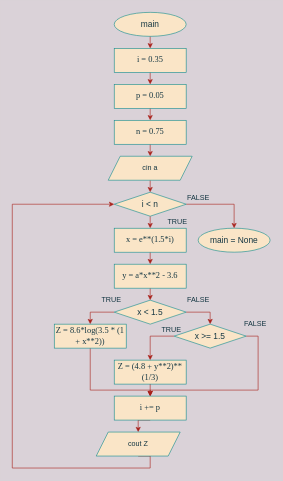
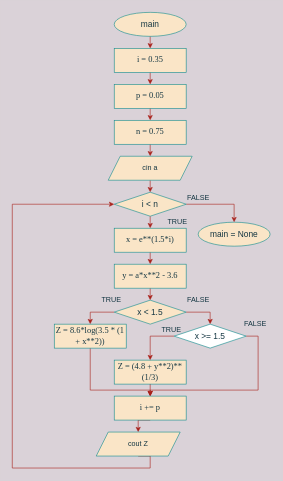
node "main = None": moved (234, 240) -> (234, 234)
node "x >= 1.5": fillcolor #fae5c7 -> #ffffff
